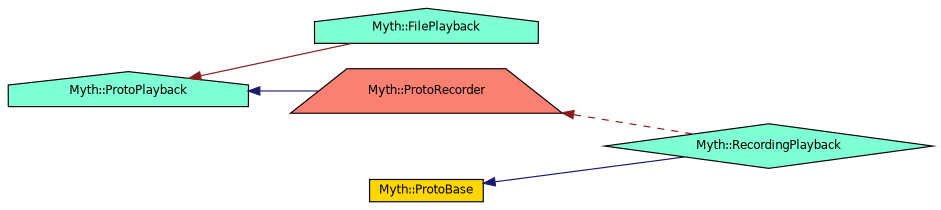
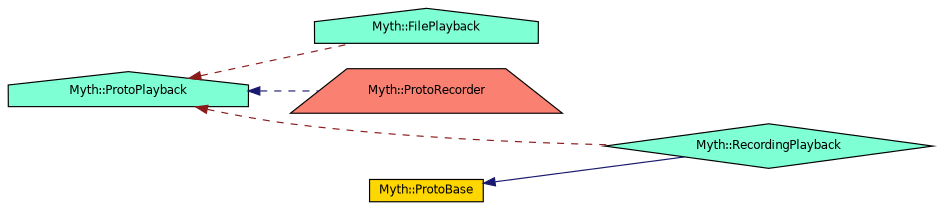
edge "Myth::FilePlayback" -> "Myth::ProtoPlayback": style solid -> dashed
edge "Myth::ProtoRecorder" -> "Myth::ProtoPlayback": style solid -> dashed
edge "Myth::RecordingPlayback" -> "Myth::ProtoRecorder": now "Myth::RecordingPlayback" -> "Myth::ProtoPlayback"
